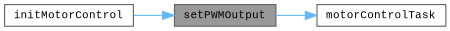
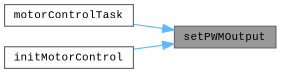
edge "setPWMOutput" -> "motorControlTask": reversed
